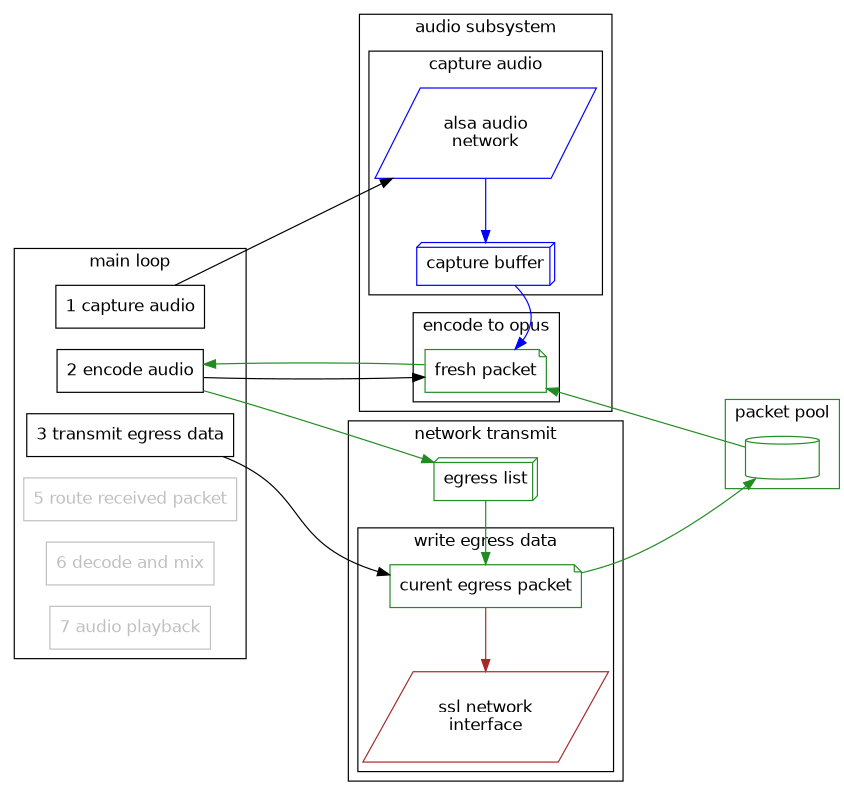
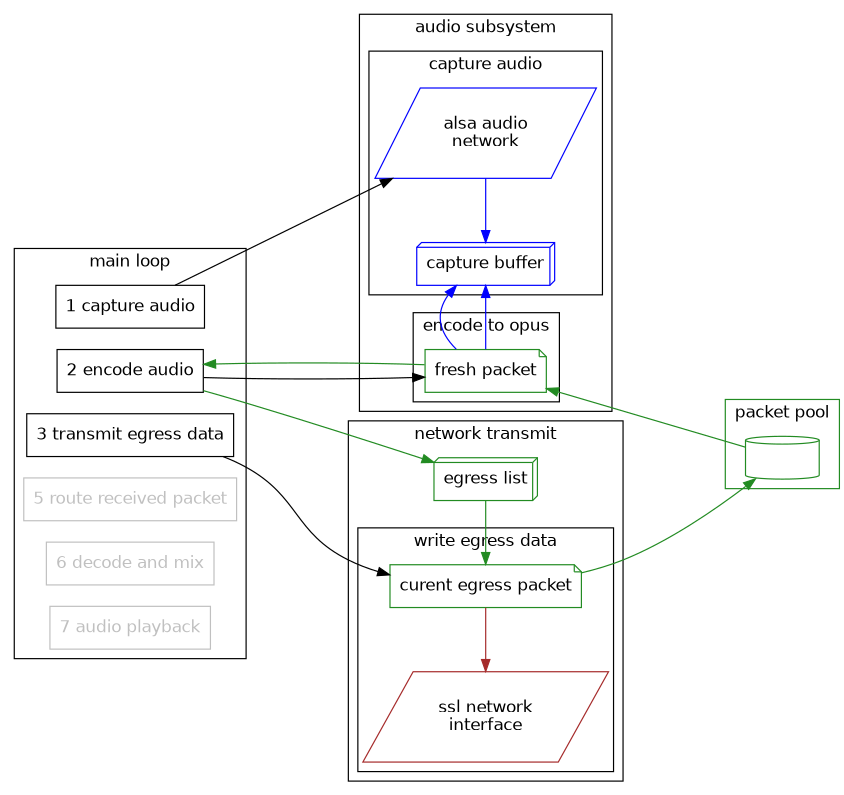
edge "capture buffer" -> "fresh packet": reversed
